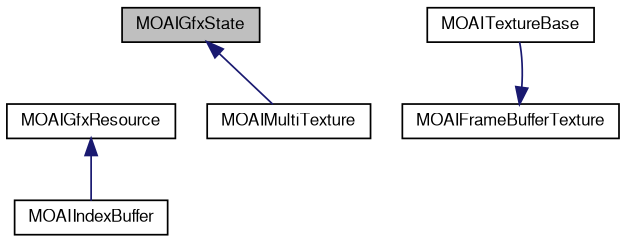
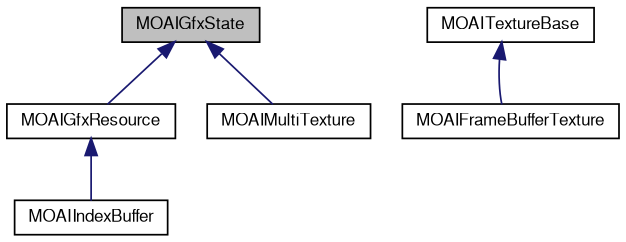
edge "MOAITextureBase" -> "MOAIFrameBufferTexture": reversed
edge "MOAIGfxResource" -> "MOAIGfxState": added
